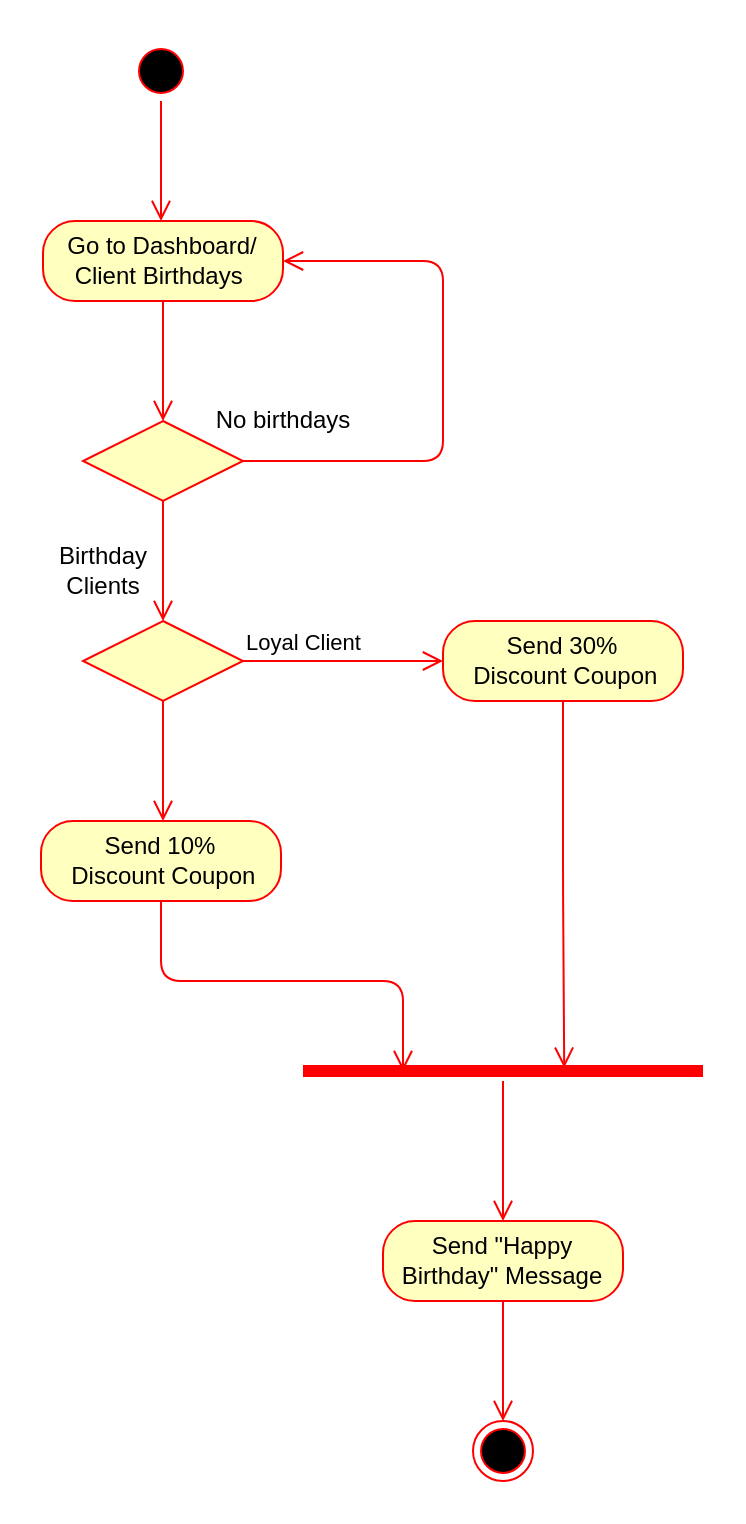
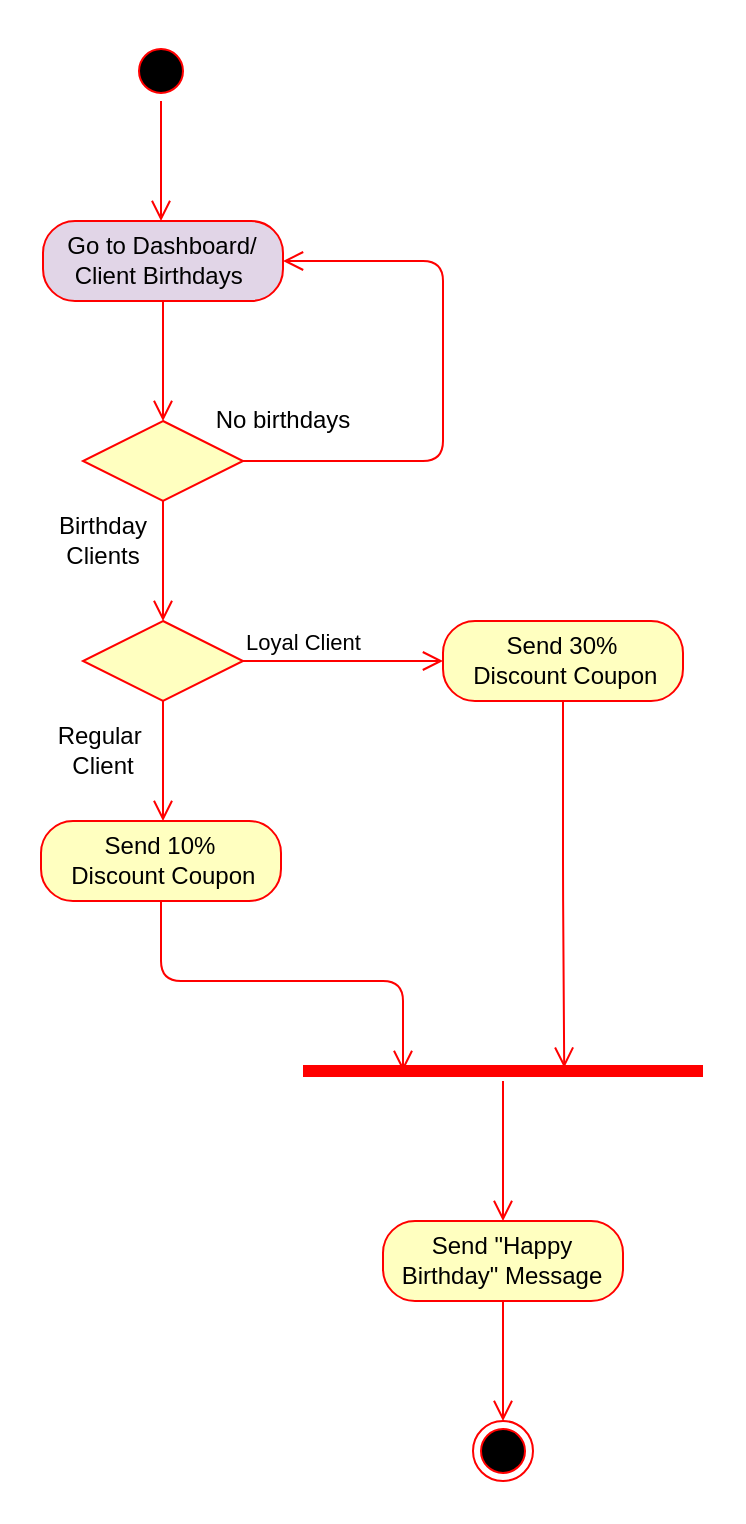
node "Go to Dashboard/ Client Birthdays": fillcolor #ffffc0 -> #e1d5e7
node "Birthday Clients": moved (103, 571) -> (103, 541)
node "Regular Client": added
